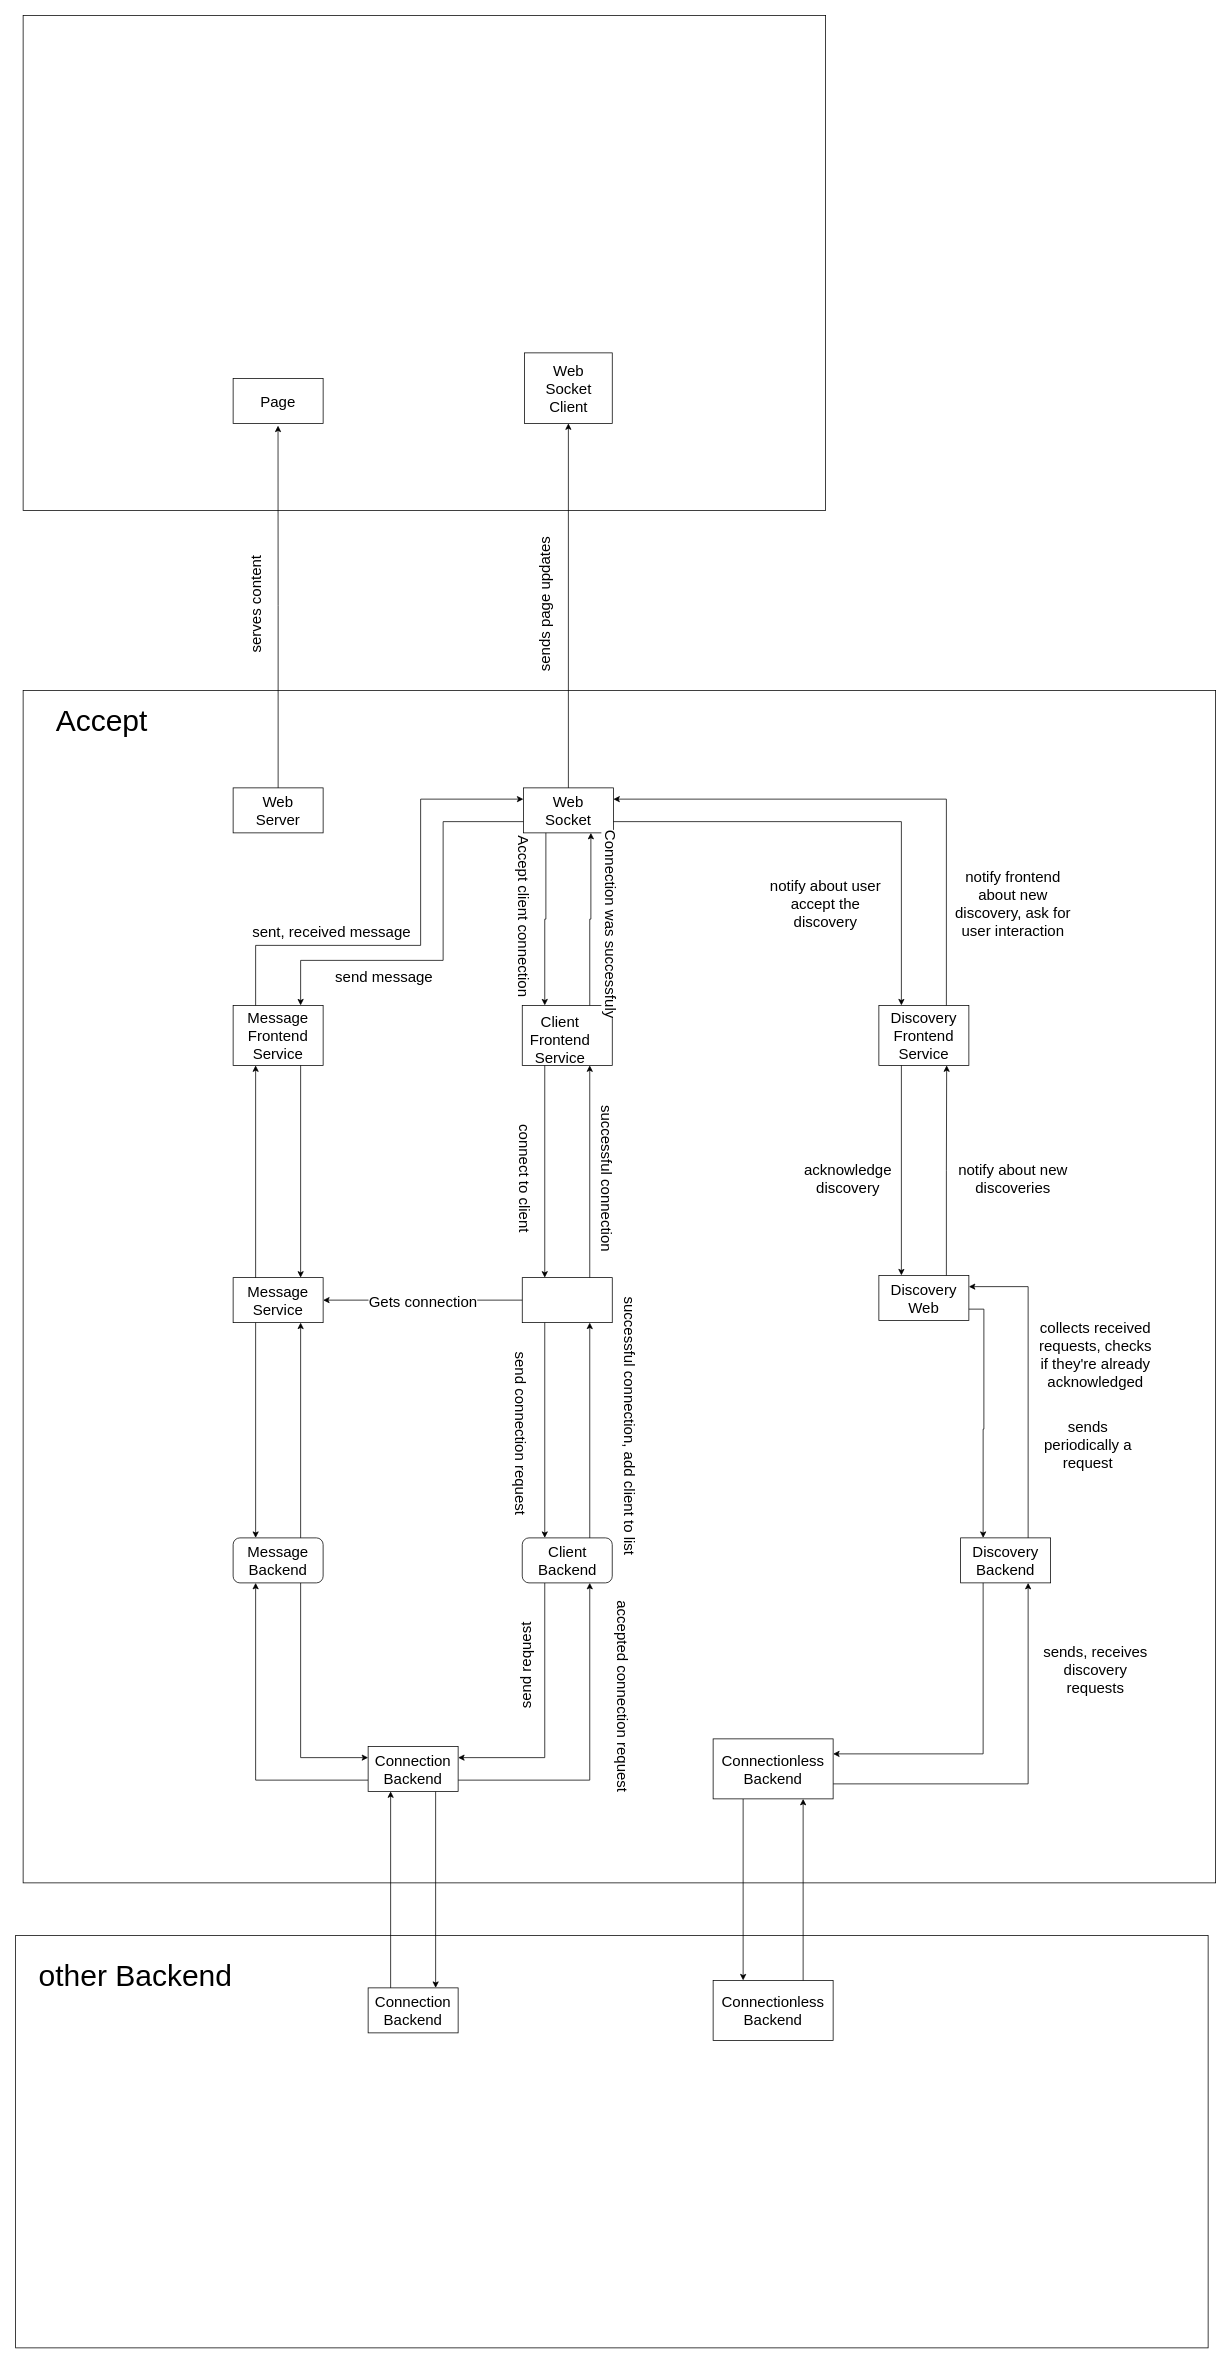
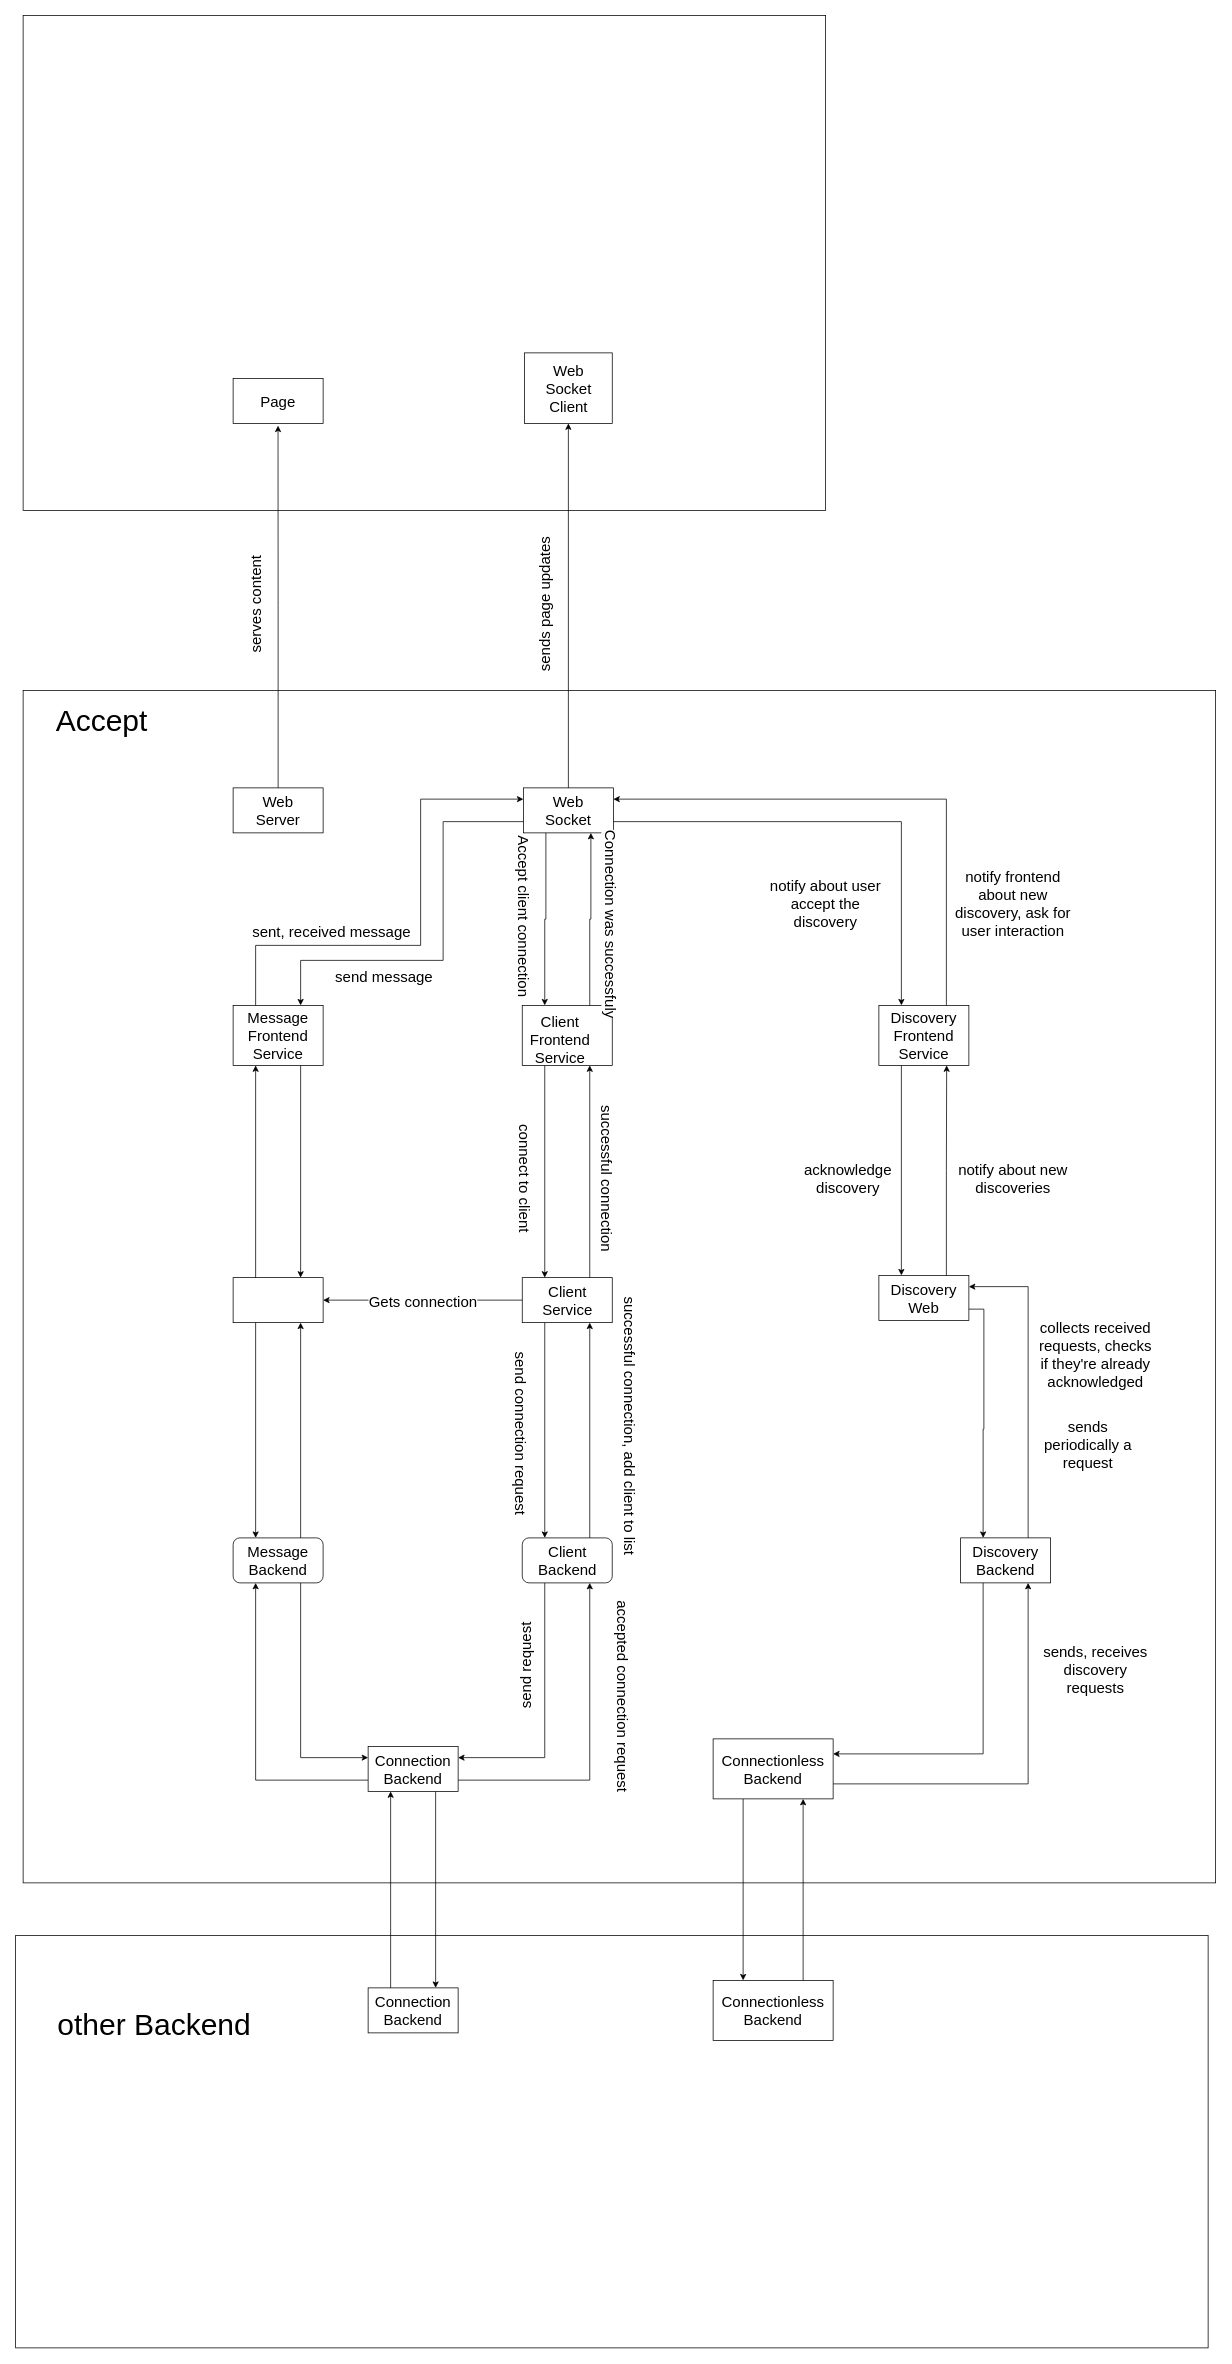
node "Message Service": removed
node "Client Service": added
node "other Backend": moved (135, 1975) -> (154, 2024)
